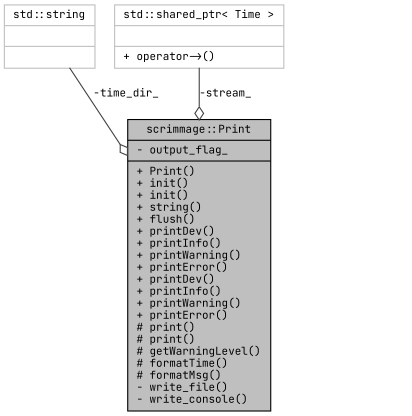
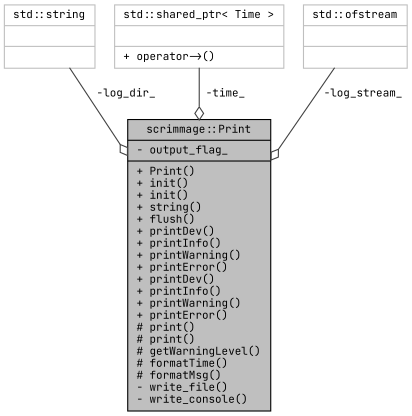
node "std::ofstream": added
edge "std::string" -> "scrimmage::Print": label " -time_dir_" -> " -log_dir_"
edge "std::shared_ptr< Time >" -> "scrimmage::Print": label " -stream_" -> " -time_"
